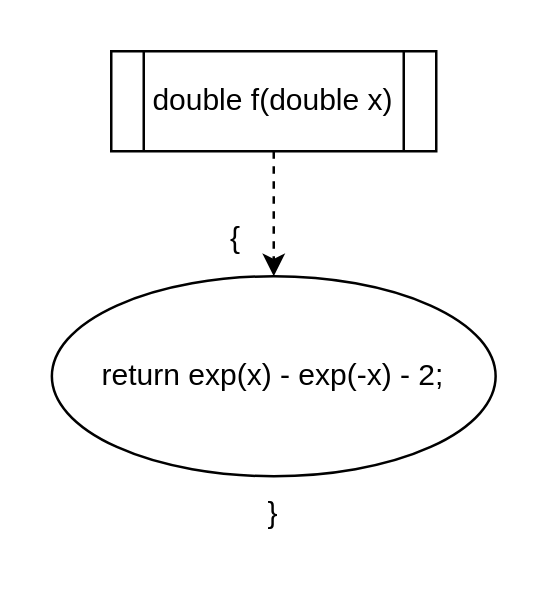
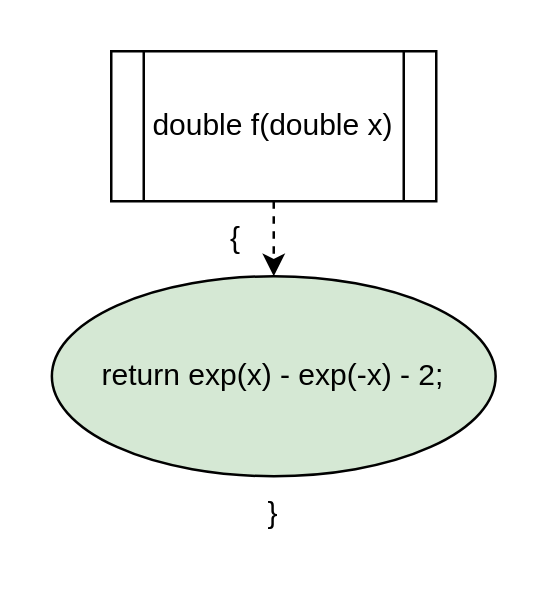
node "double f(double x)": size 325x100 -> 325x150
node "return exp(x) - exp(-x) - 2;": fillcolor #ffffff -> #d5e8d4
